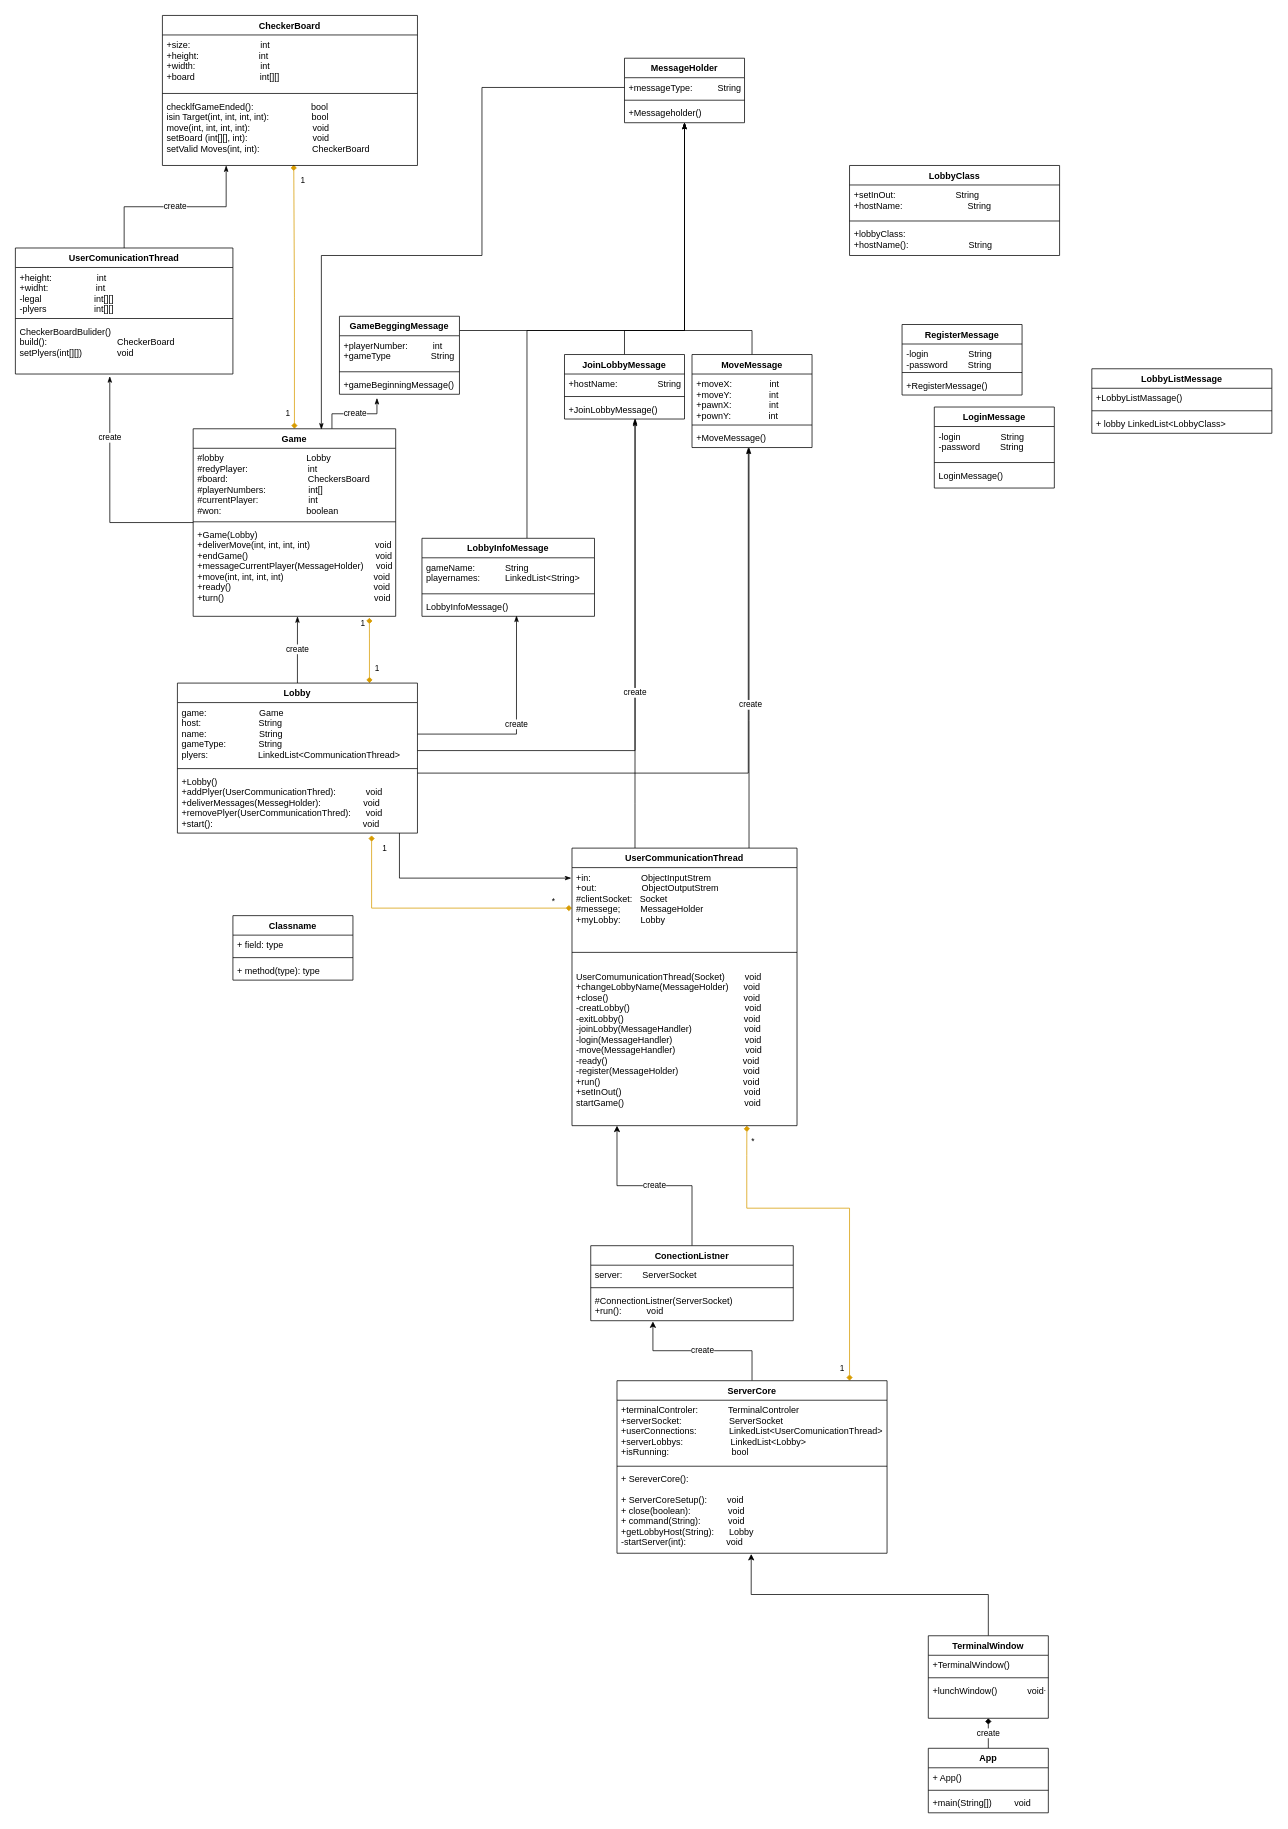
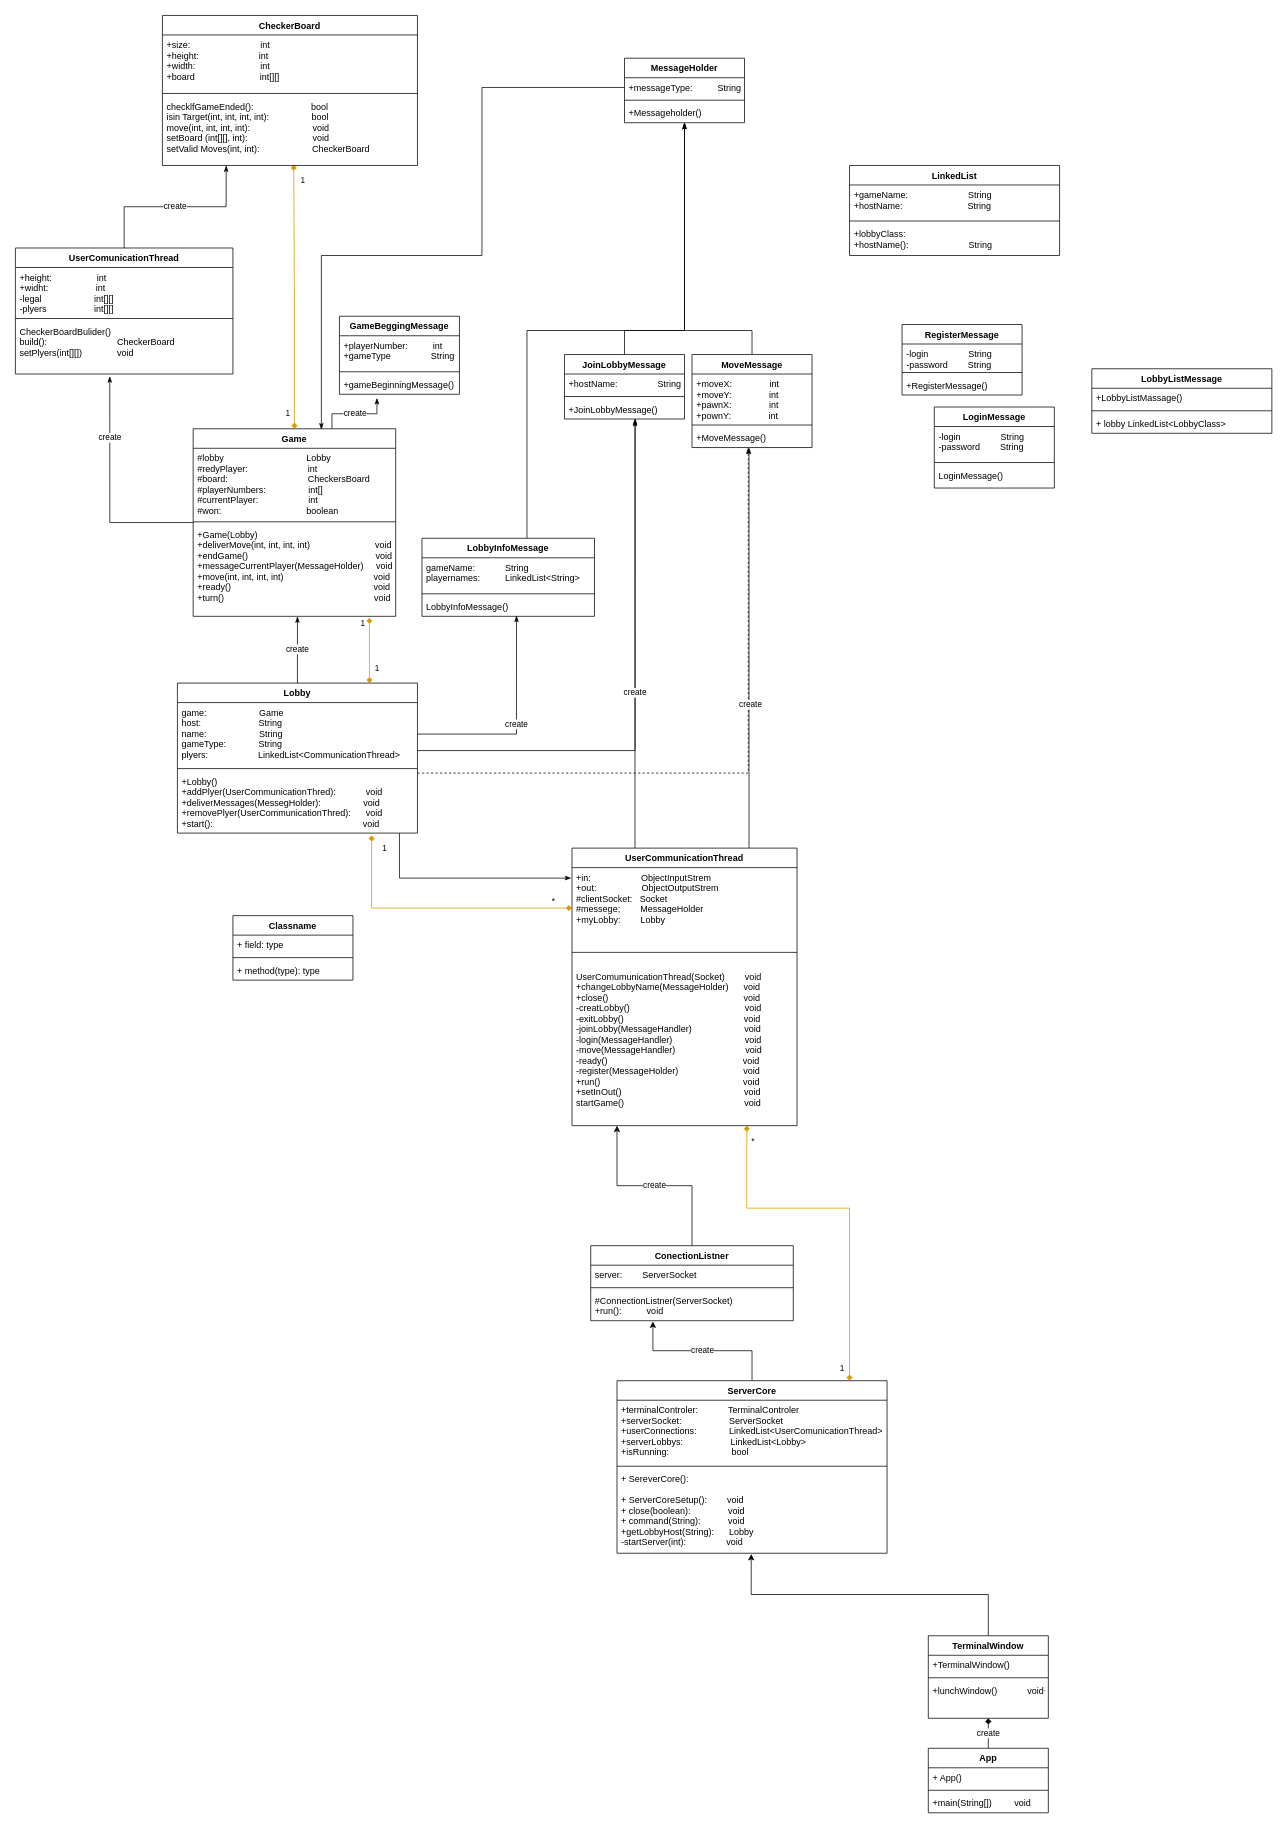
node "LobbyClass": label "LobbyClass" -> "LinkedList"
node "+setInOut: String +hostName: String": label "+setInOut: String +hostName: String" -> "+gameName: String +hostName: String"
edge "GameBeggingMessage" -> "MessageHolder": removed
edge "Lobby" -> "+MoveMessage()": style solid -> dashed
